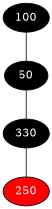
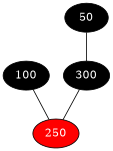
edge "100" -- "50": now "100" -- "250"
node "330": label "330" -> "300"
